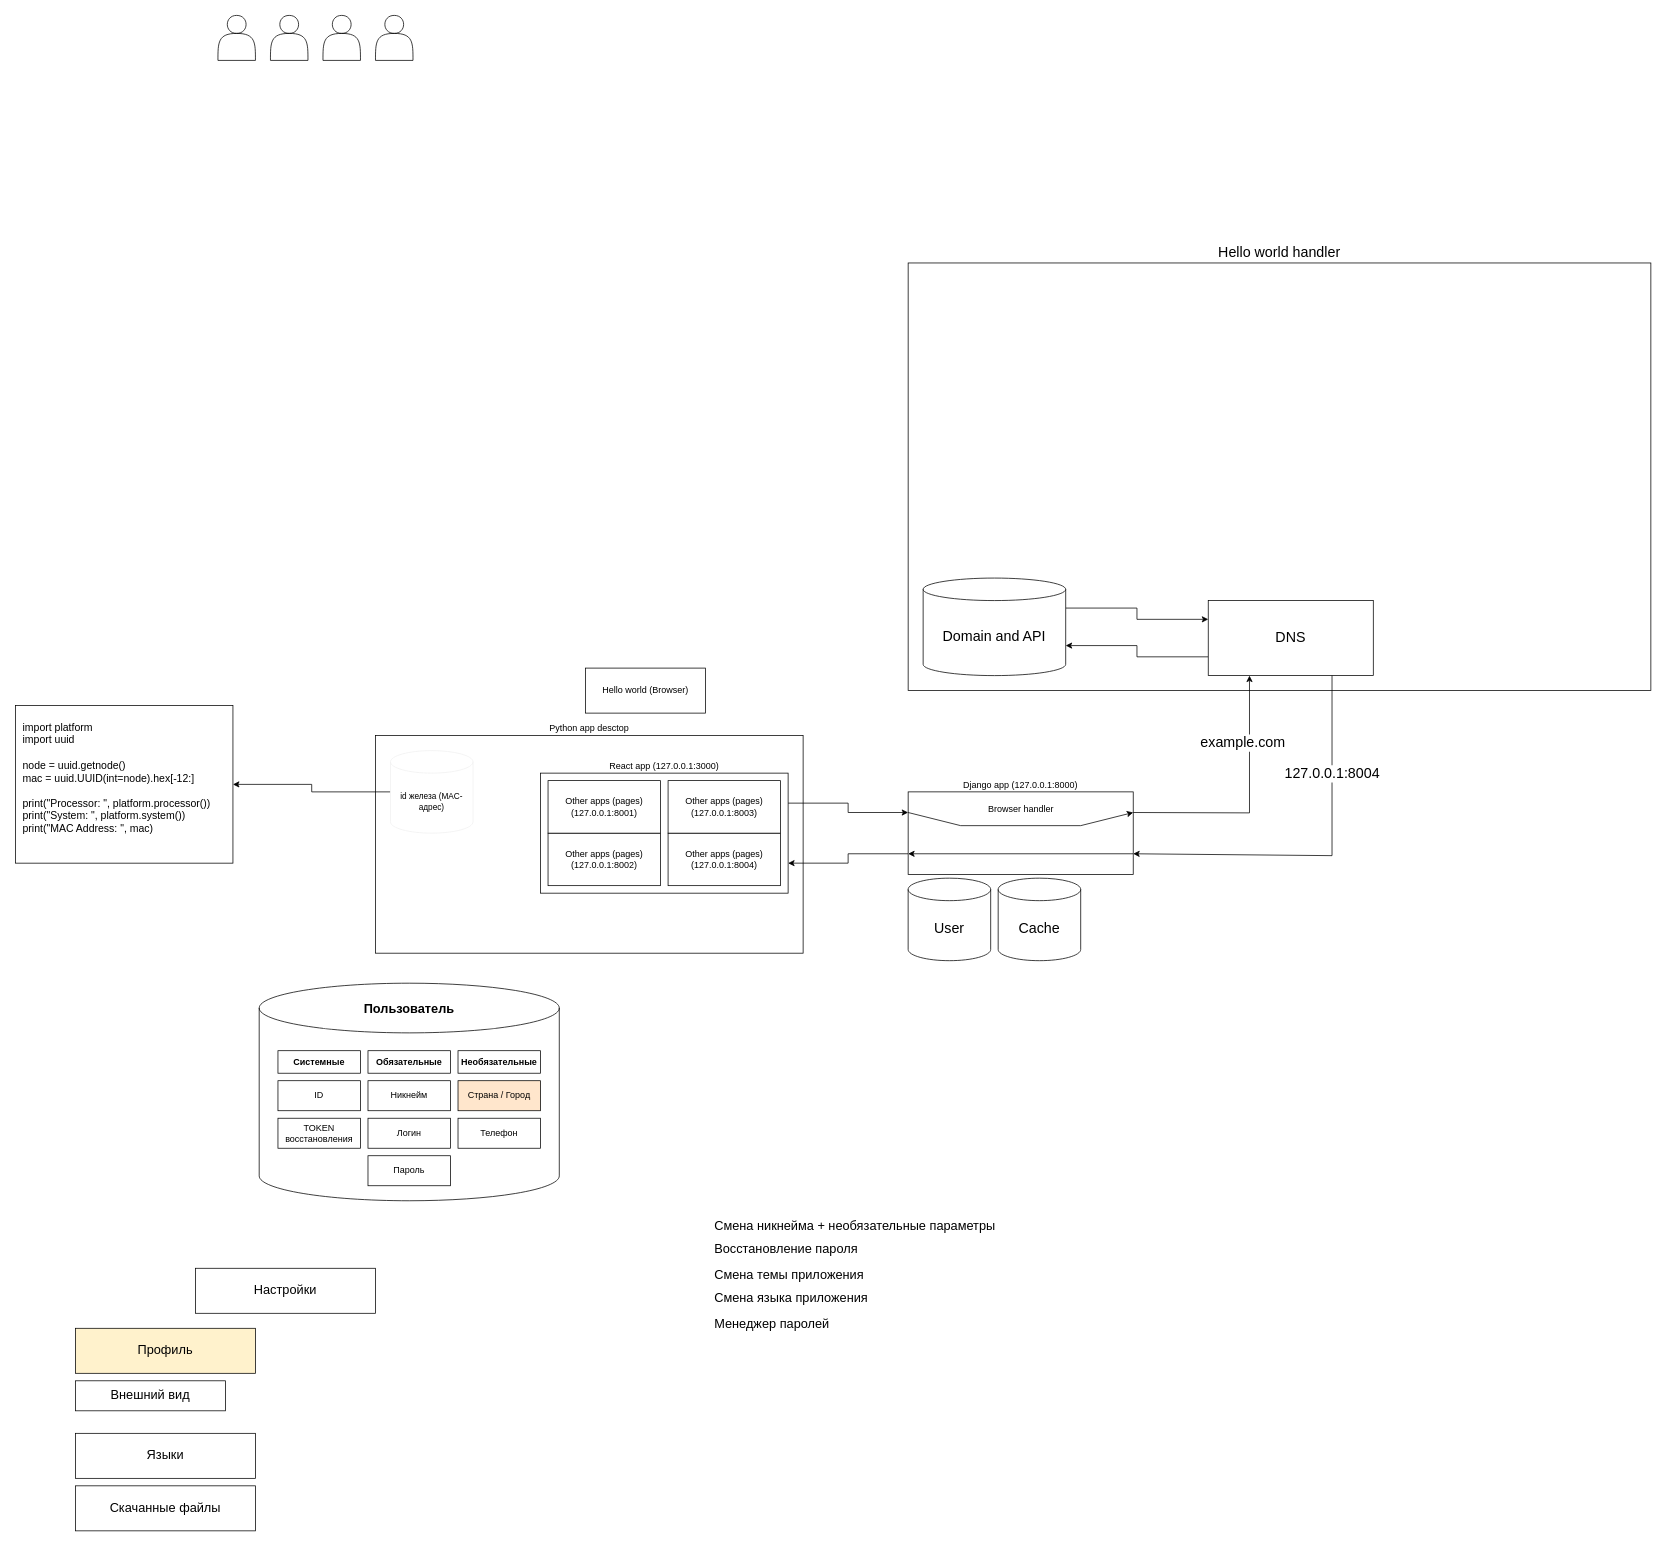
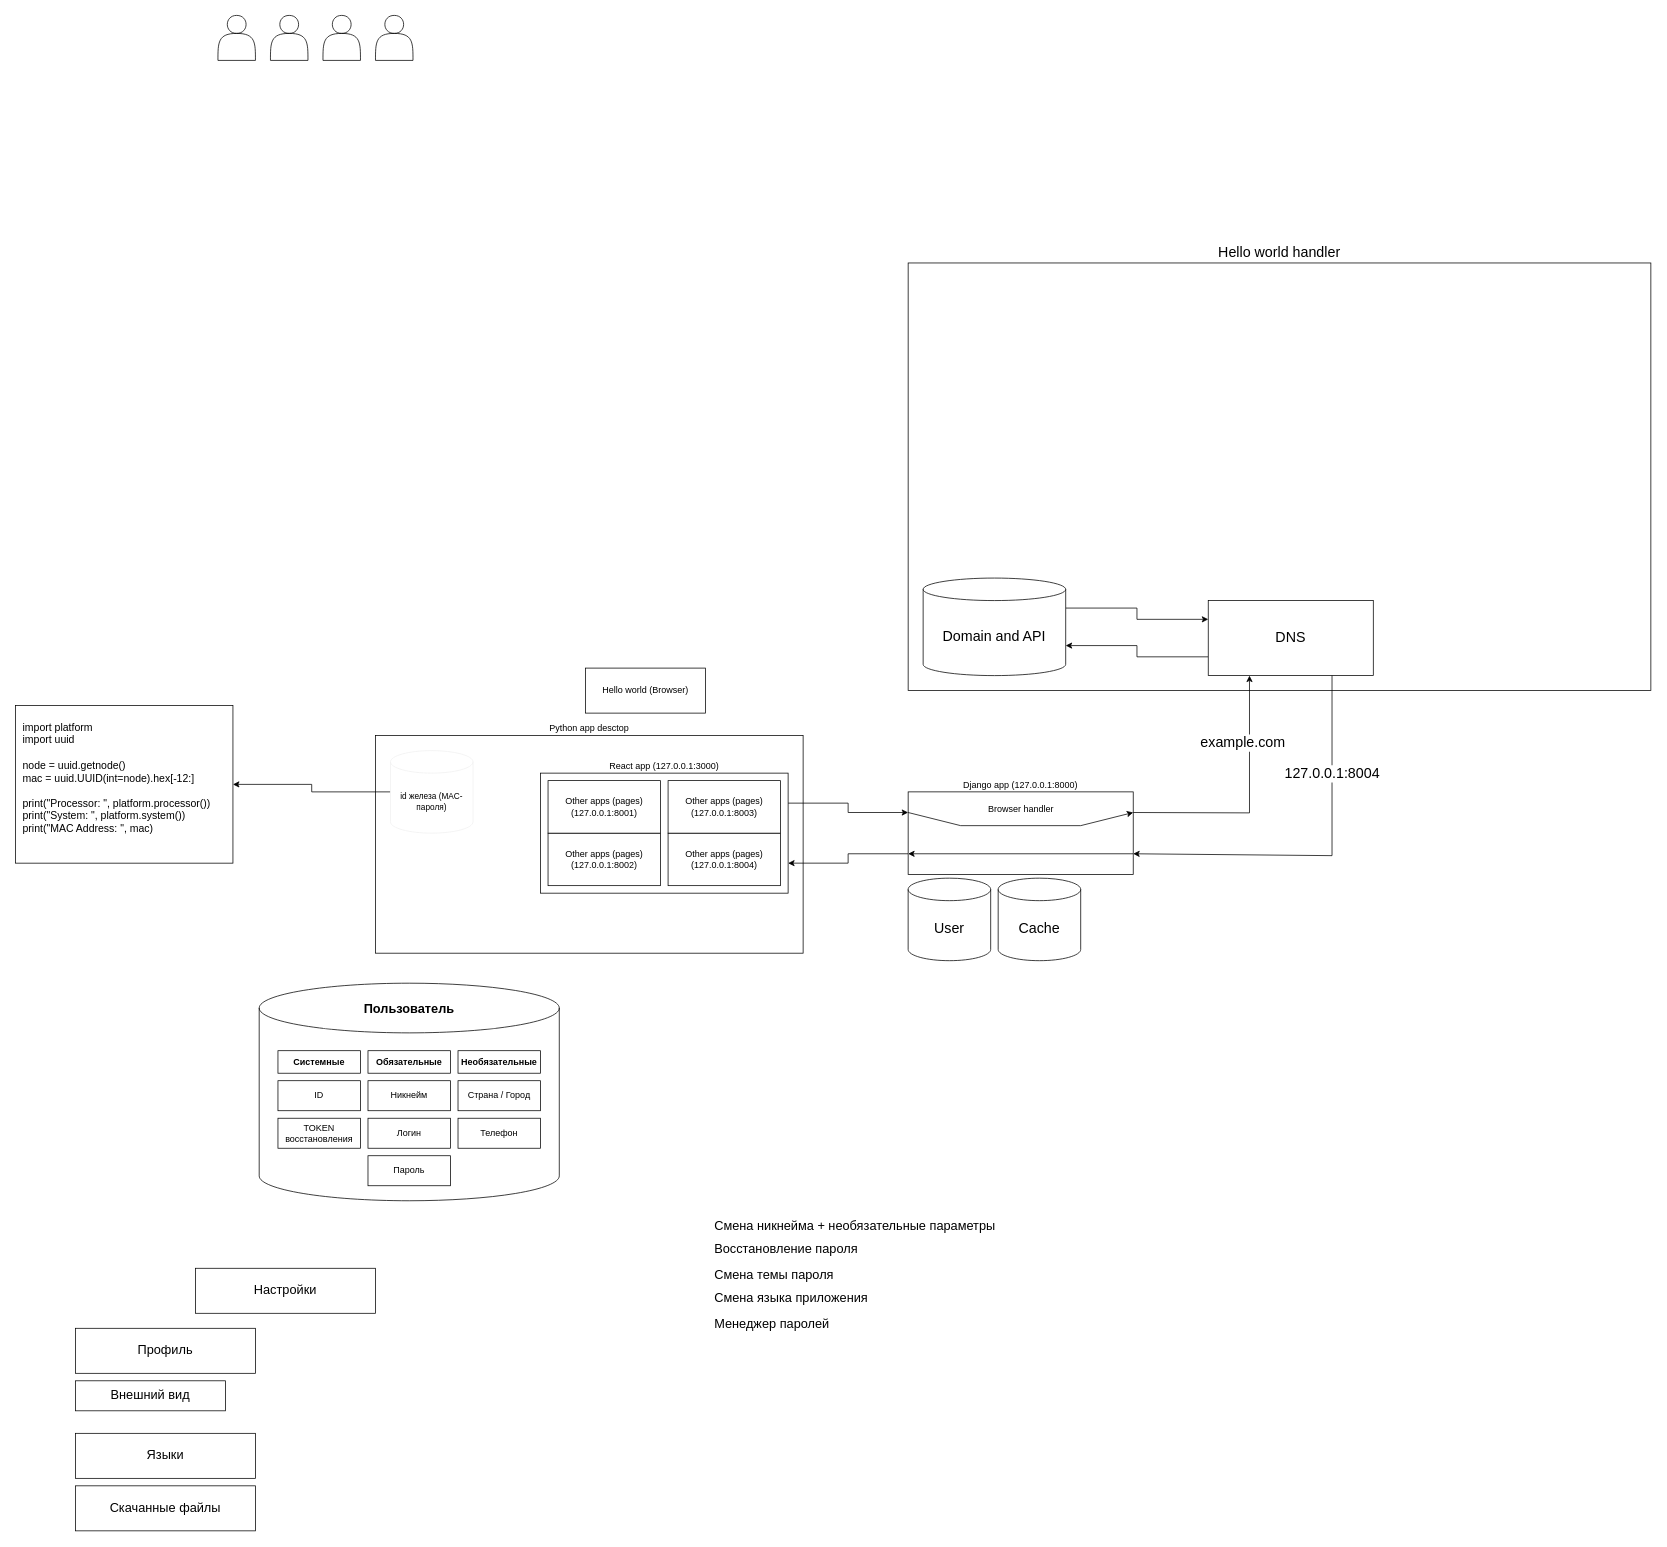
node "id железа (MAC-адрес)": label "id железа (MAC-адрес)" -> "id железа (MAC-пароля)"
node "Страна / Город": fillcolor #ffe6cc -> #ffffff
node "Смена темы приложения": label "Смена темы приложения" -> "Смена темы пароля"
node "Профиль": fillcolor #fff2cc -> #ffffff
